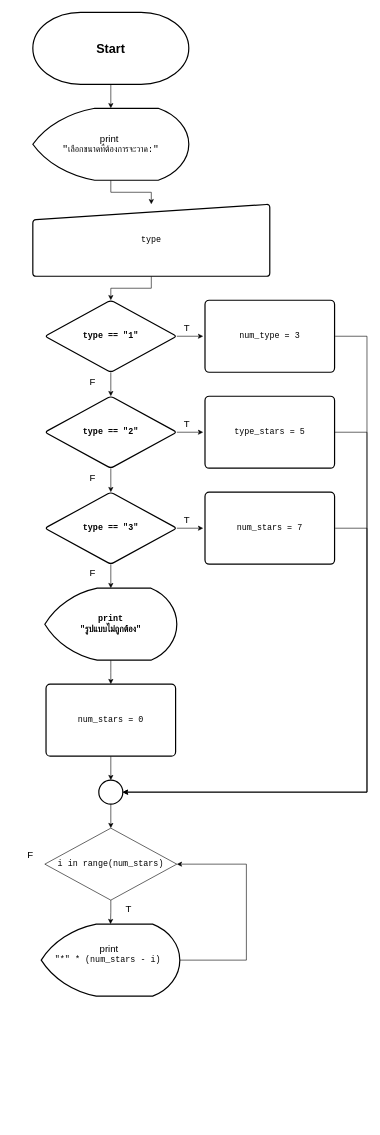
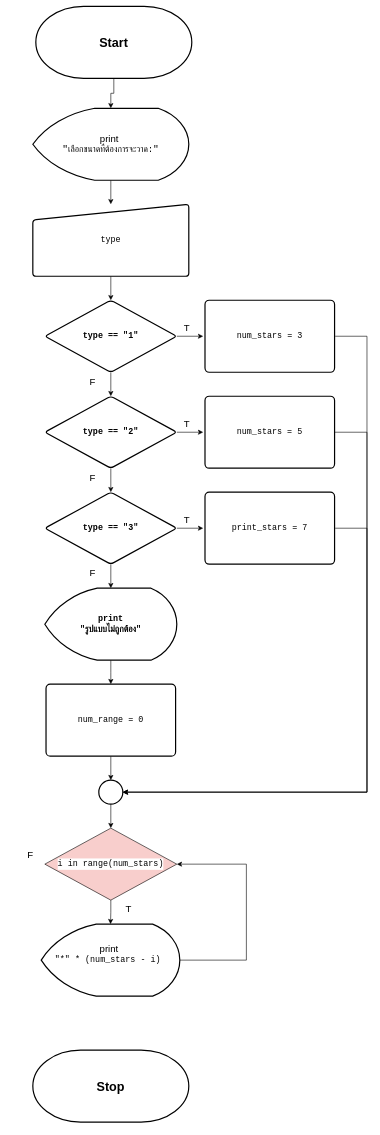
node "Start": moved (111, 48) -> (114, 42)
node "type": size 237x72 -> 156x72
node "num_type = 3": label "num_type = 3" -> "num_stars = 3"
node "type_stars = 5": label "type_stars = 5" -> "num_stars = 5"
node "num_stars = 7": label "num_stars = 7" -> "print_stars = 7"
node "num_stars = 0": label "num_stars = 0" -> "num_range = 0"
node "i in range(num_stars)": fillcolor #ffffff -> #f8cecc
node "Stop": added
